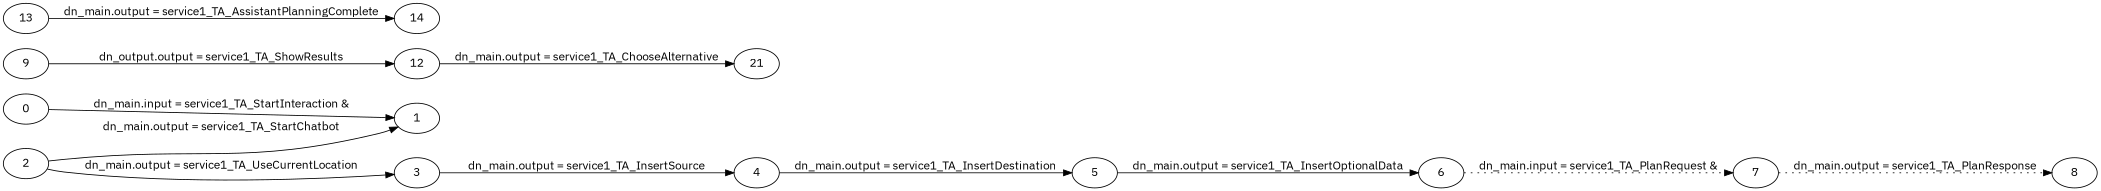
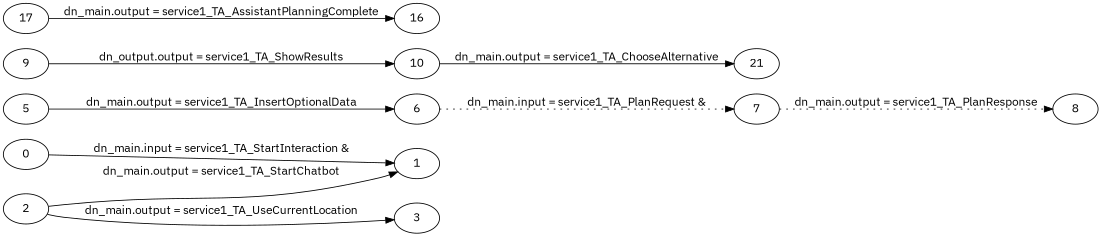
node "13": label "13" -> "17"
node "14": label "14" -> "16"
node "12": label "12" -> "10"
node "4": removed
